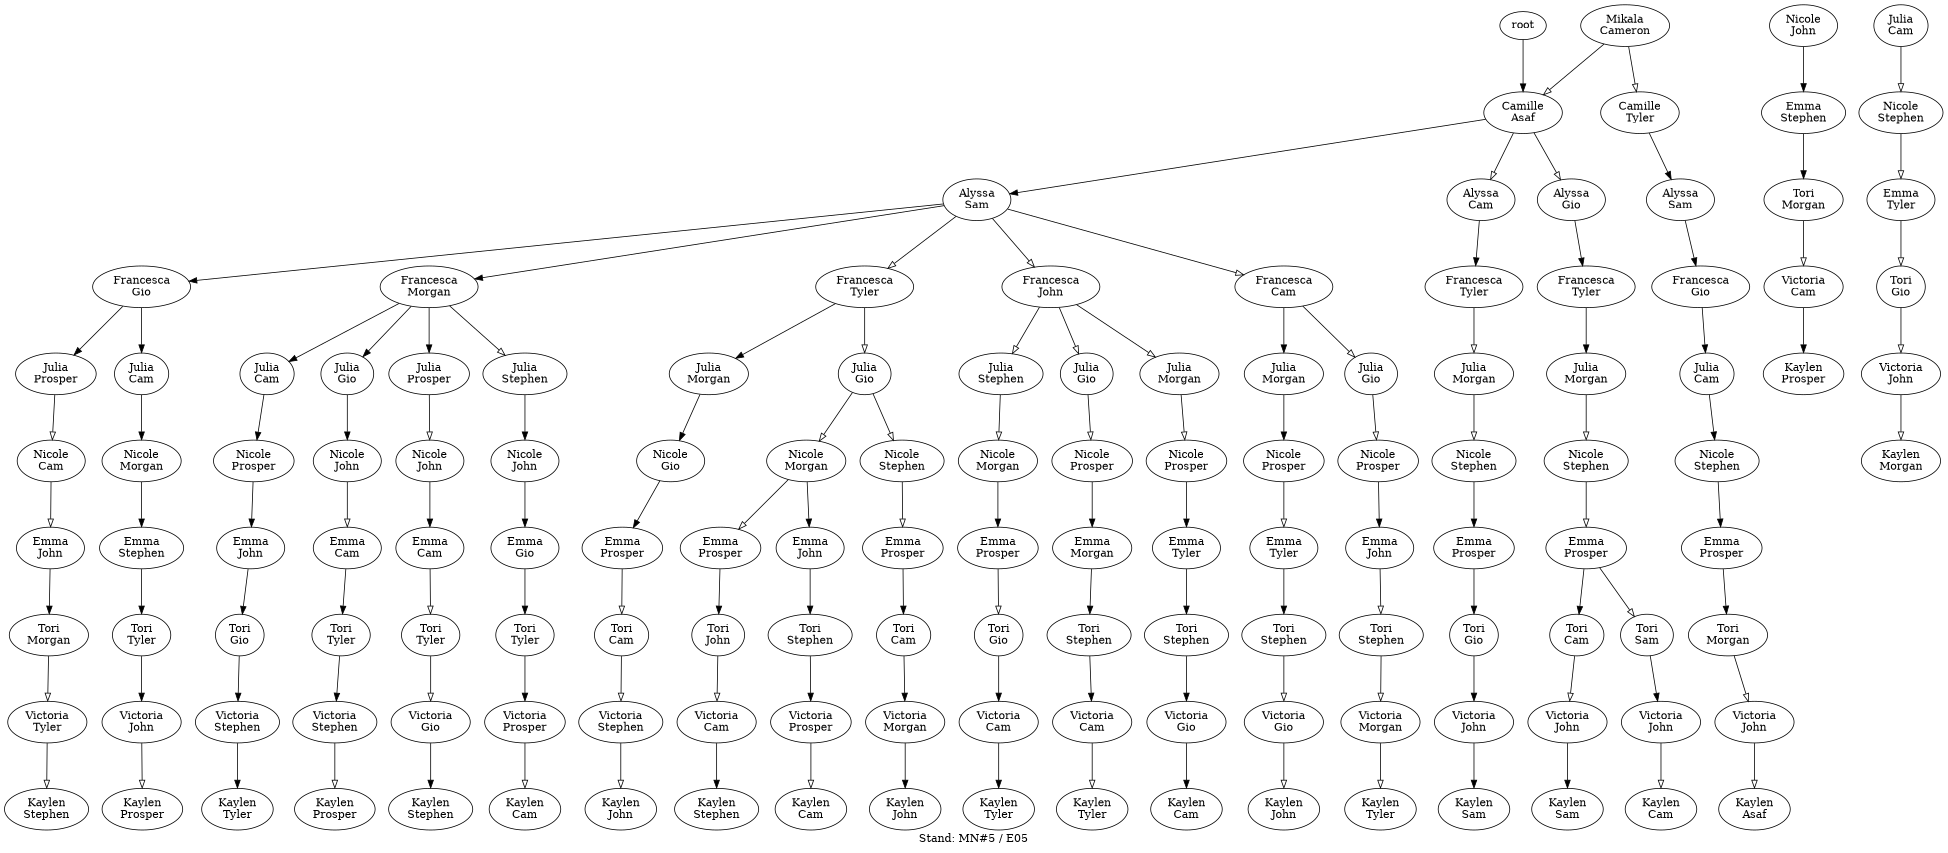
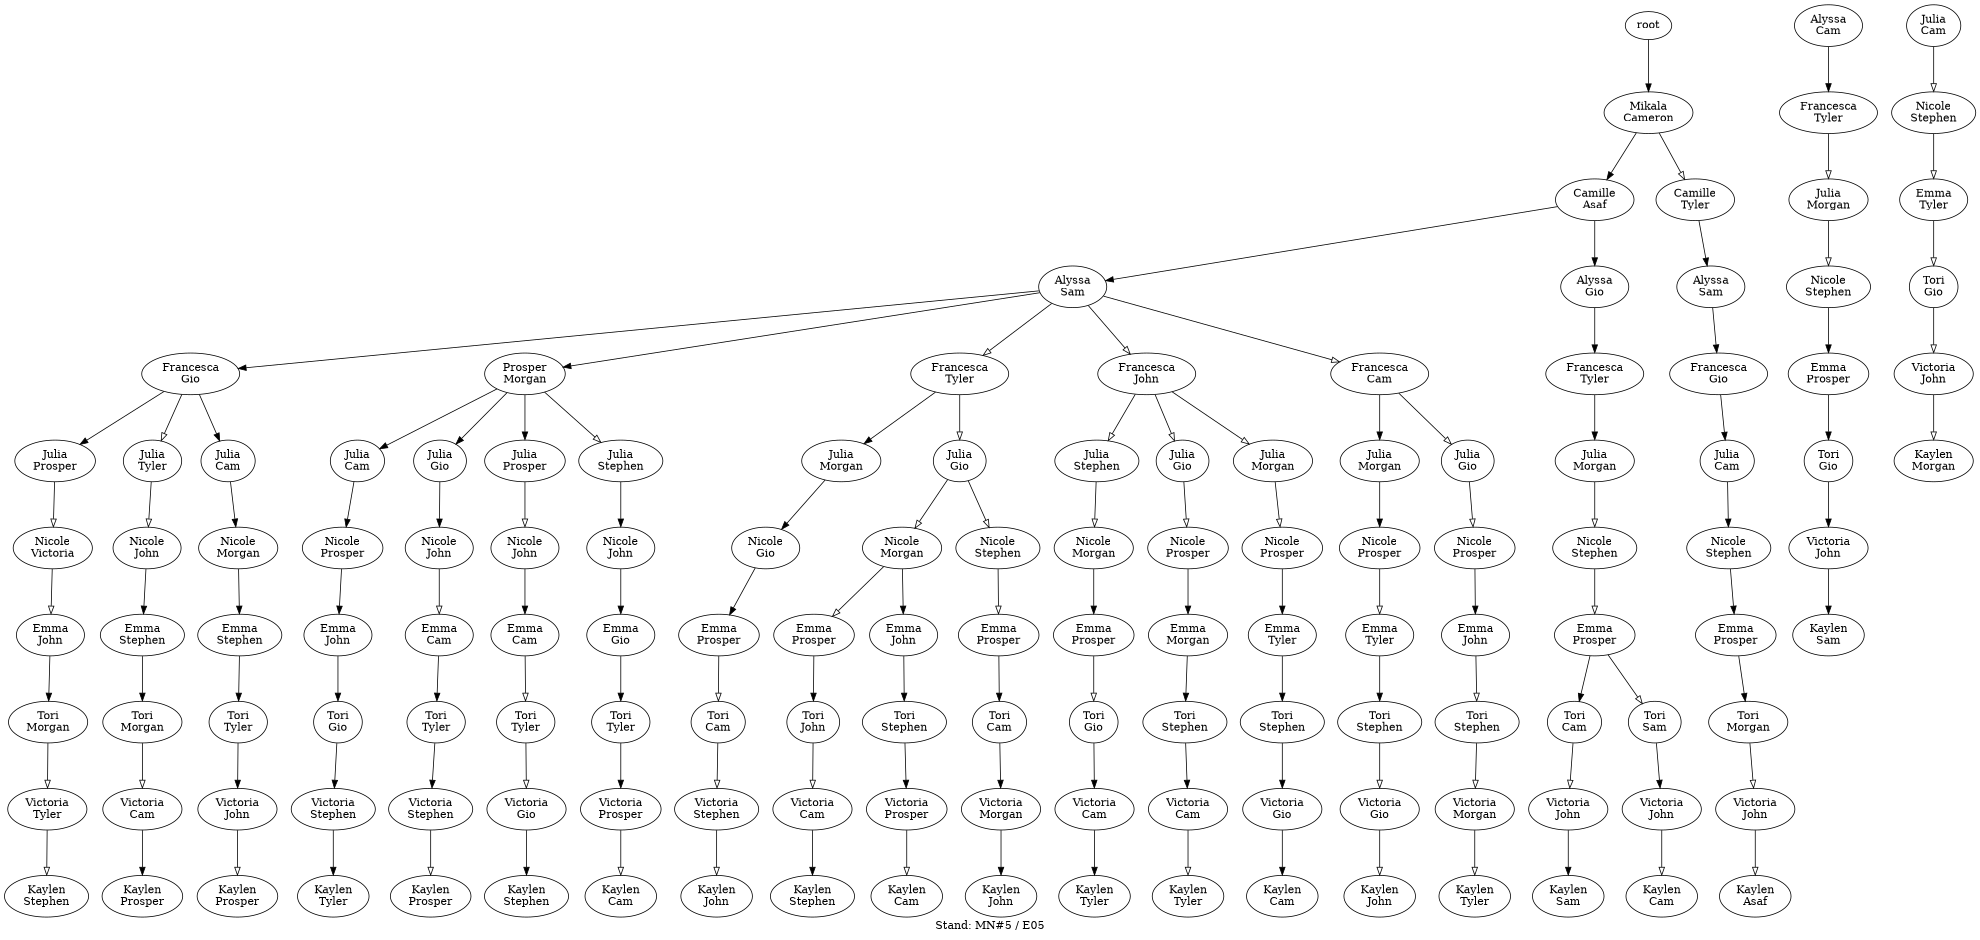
edge "root" -> "Camille Asaf": now "root" -> "Mikala Cameron"
edge "Mikala Cameron" -> "Camille Asaf": arrowhead onormal -> normal
edge "Camille Asaf" -> "Alyssa Cam": removed
edge "Camille Asaf" -> "Alyssa Gio": arrowhead onormal -> normal
node "Francesca Morgan": label "Francesca Morgan" -> "Prosper Morgan"
node "Nicole Cam": label "Nicole Cam" -> "Nicole Victoria"
node "Julia Tyler": added
